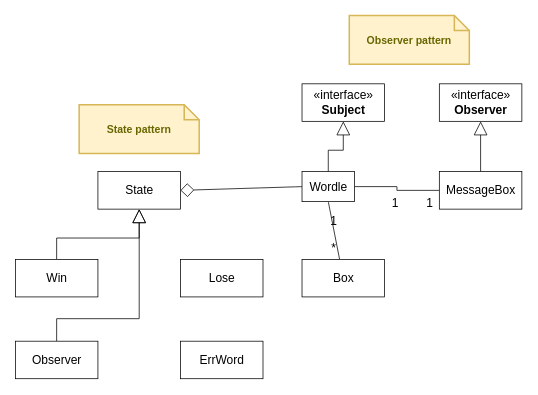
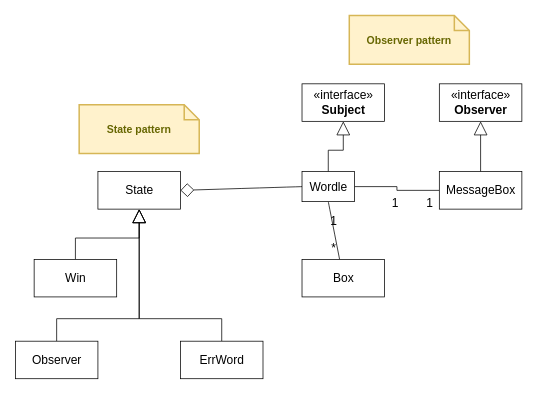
node "Win": moved (57, 278) -> (75, 278)
node "Lose": removed
edge "ErrWord" -> "State": added
